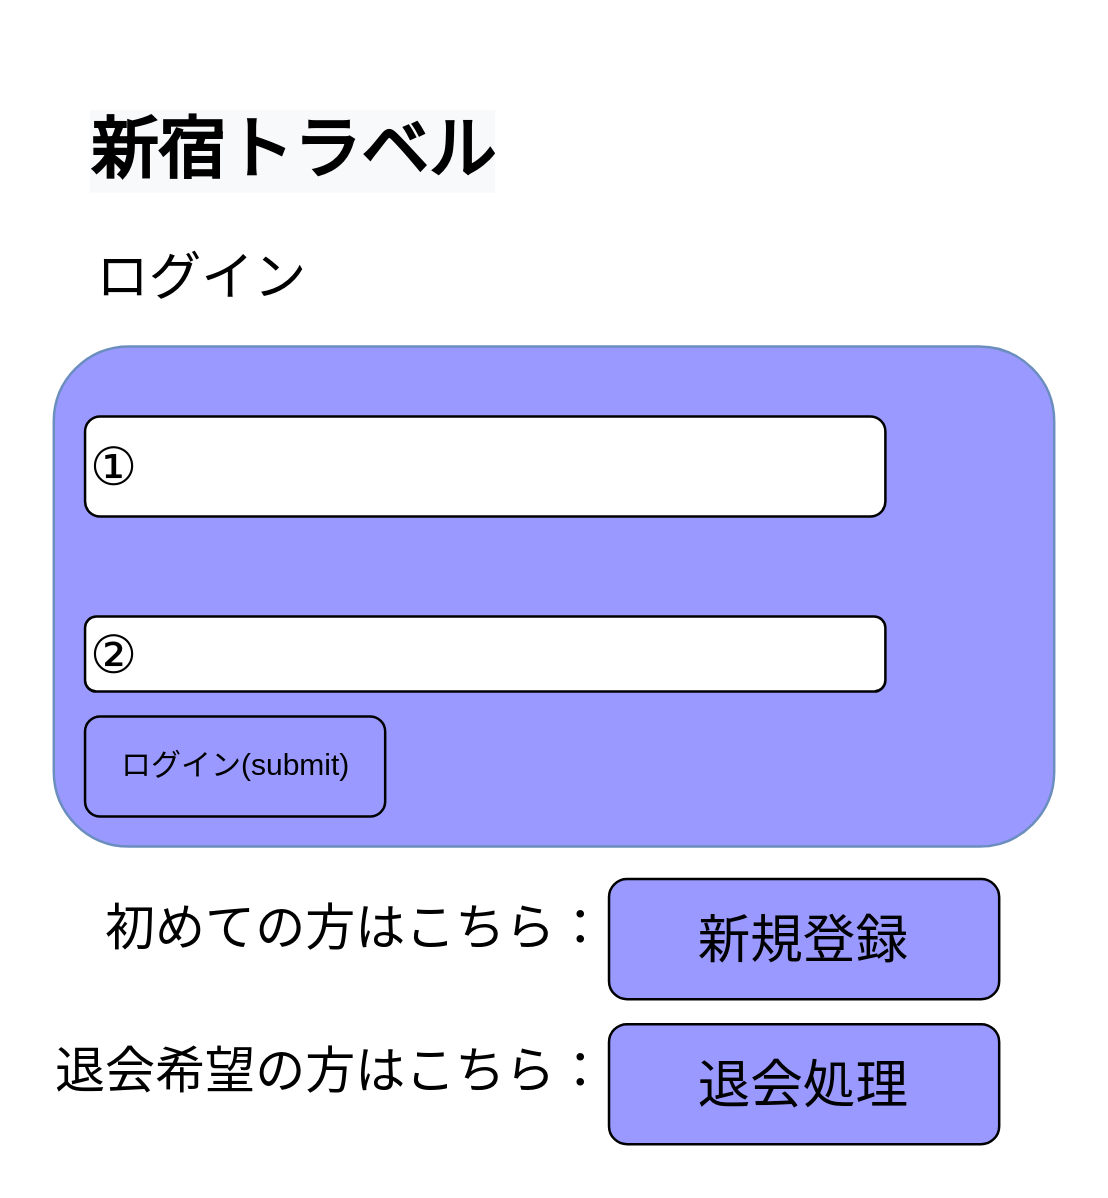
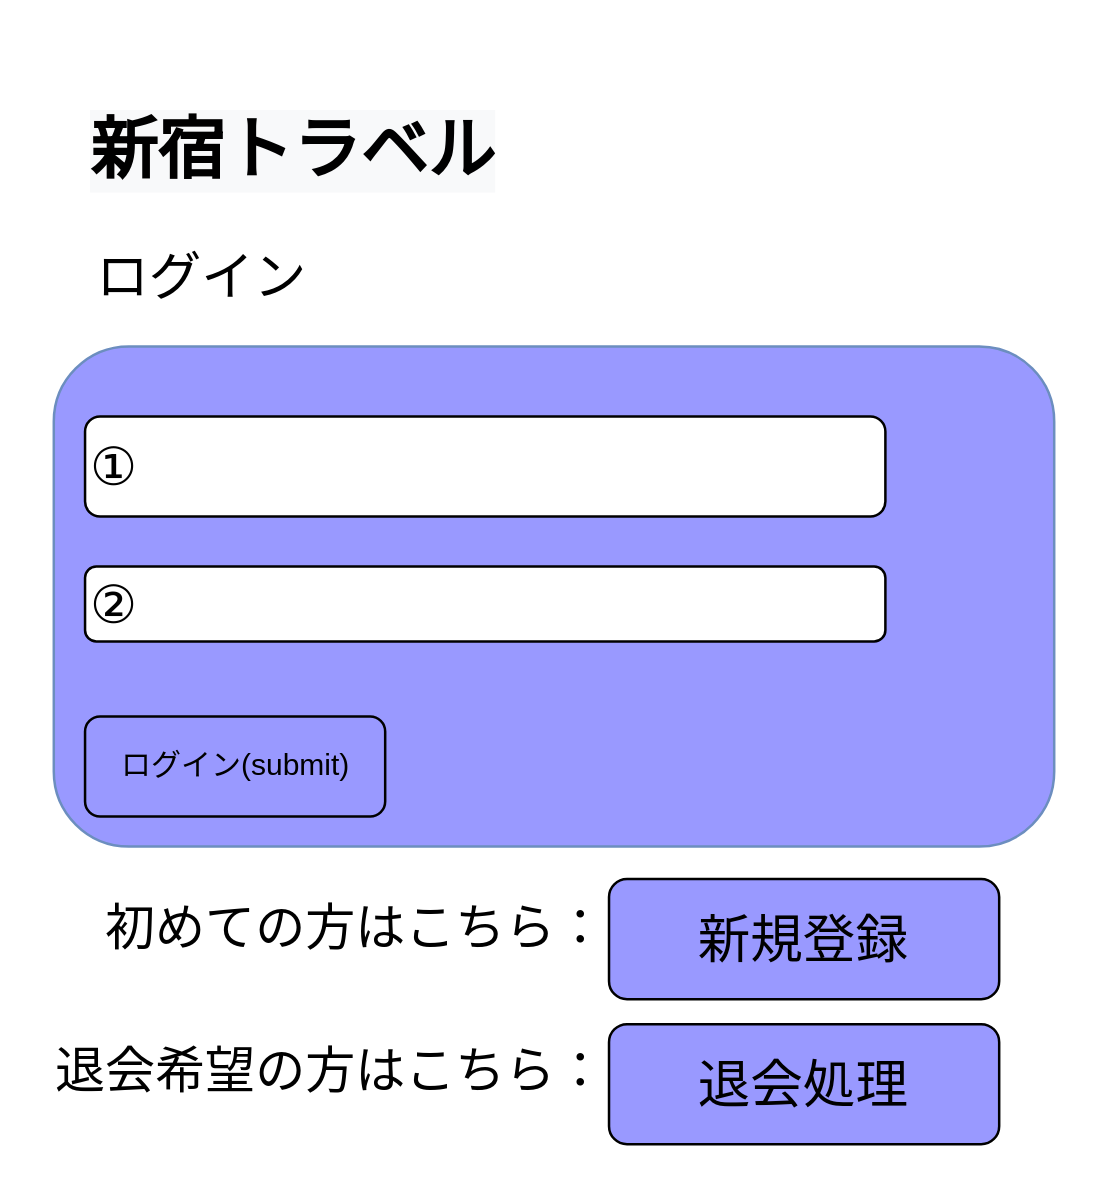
node "②": moved (485, 654) -> (485, 604)
